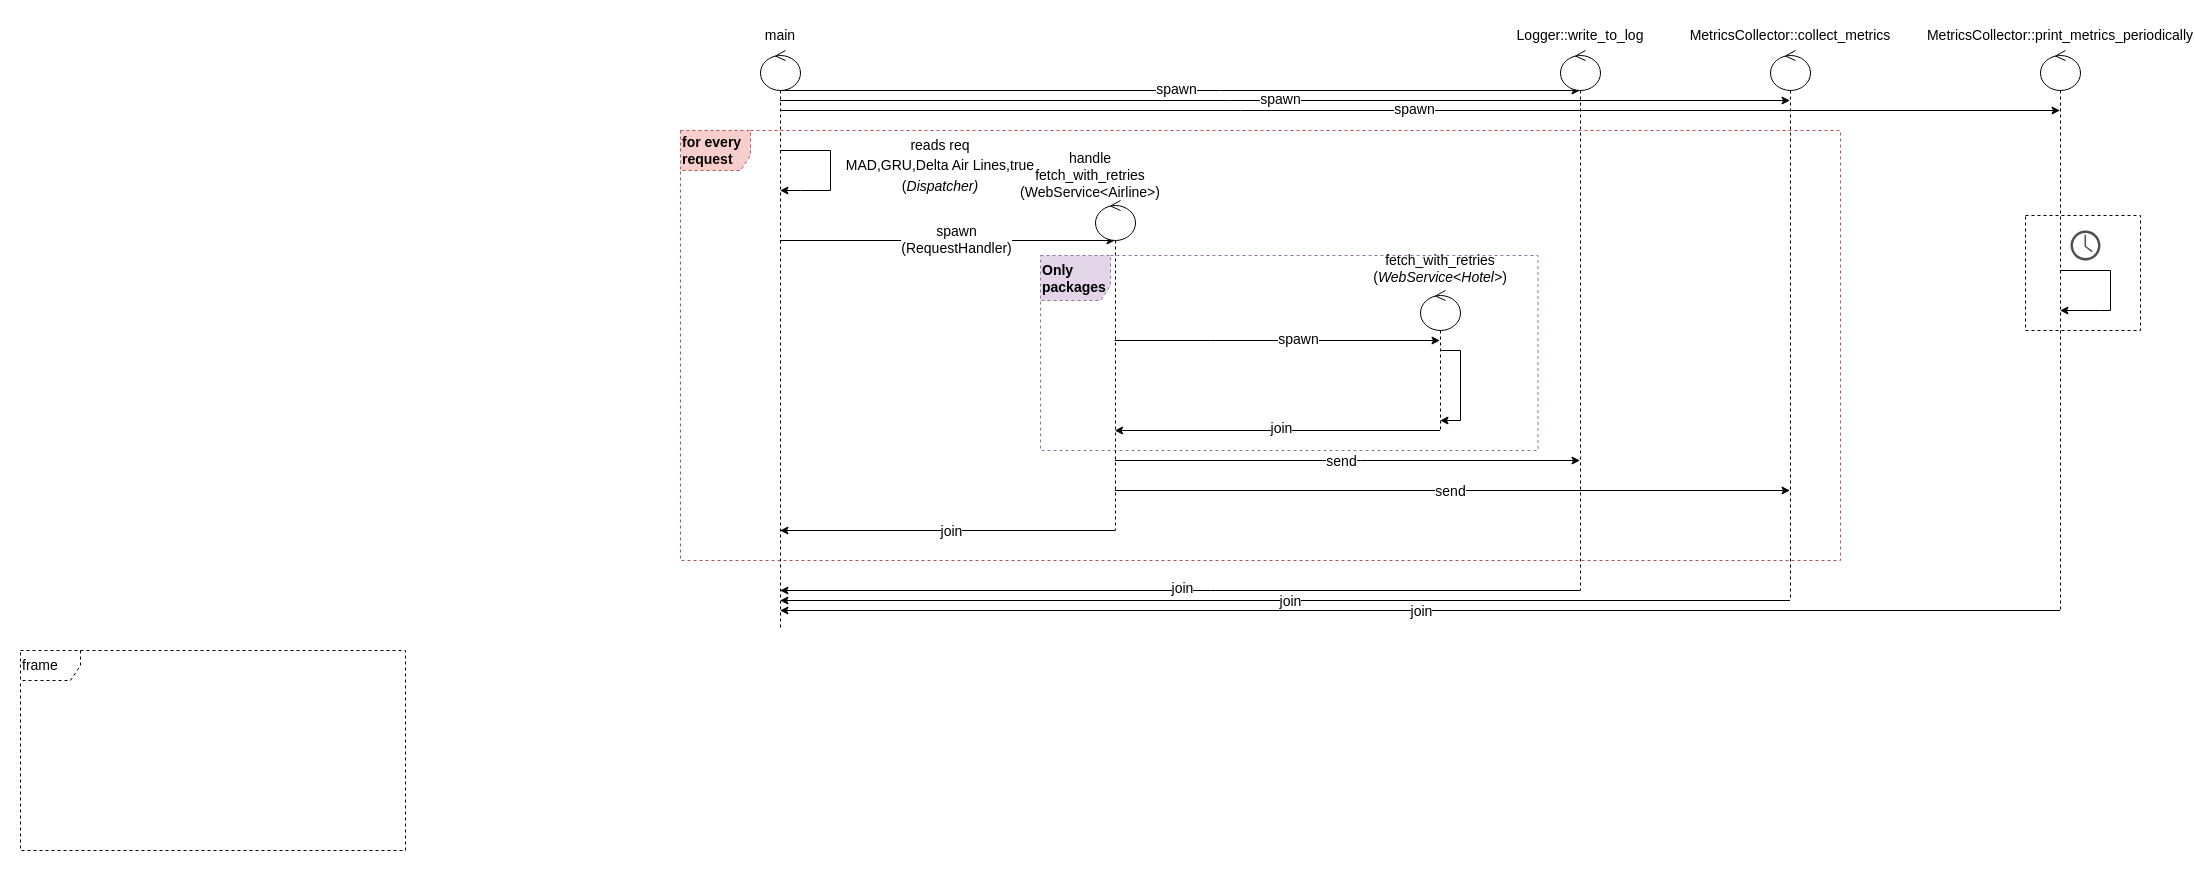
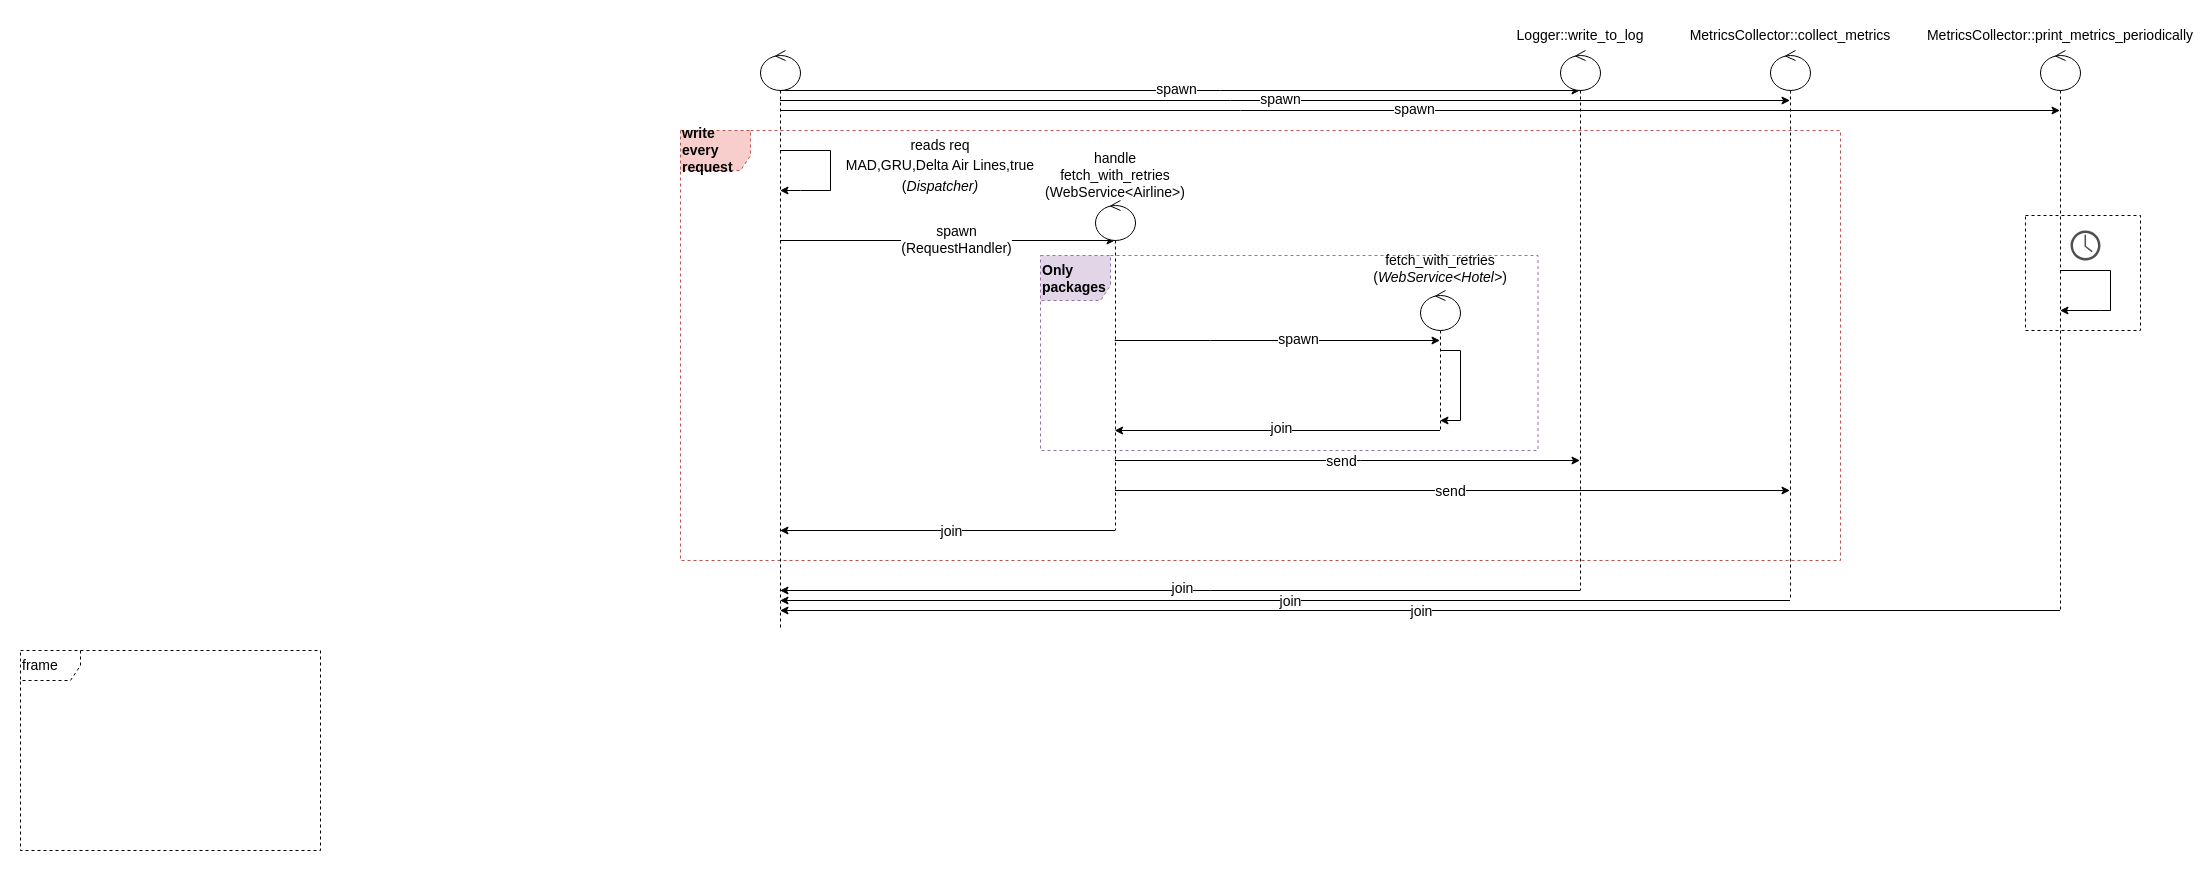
node "main": removed
node "for every request": label "for every request" -> "write every request"
node "handle fetch_with_retries (WebService<Airline>)": moved (1091, 176) -> (1116, 176)
node "frame": size 385x200 -> 300x200
